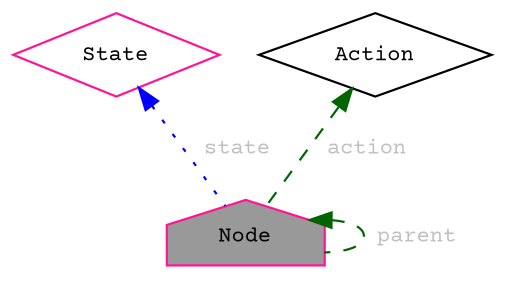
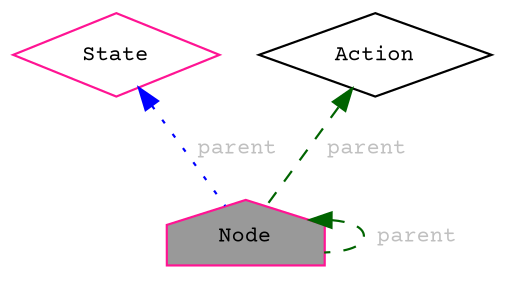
edge "Node" -> "State": label " state" -> " parent"
edge "Node" -> "Action": label " action" -> " parent"
